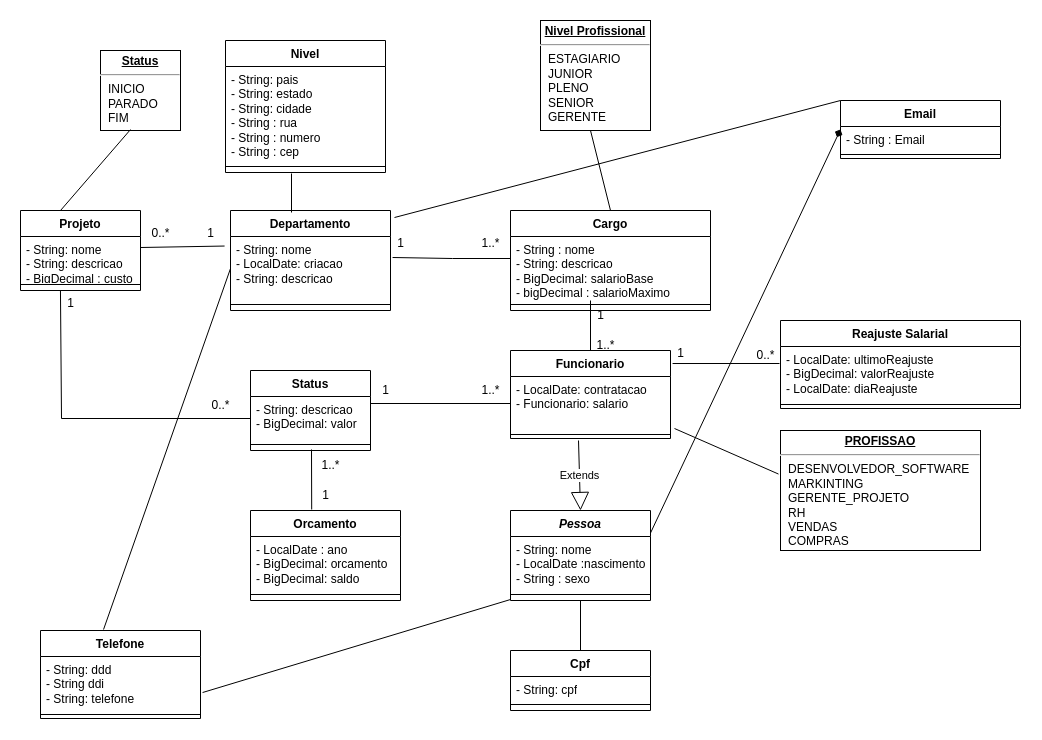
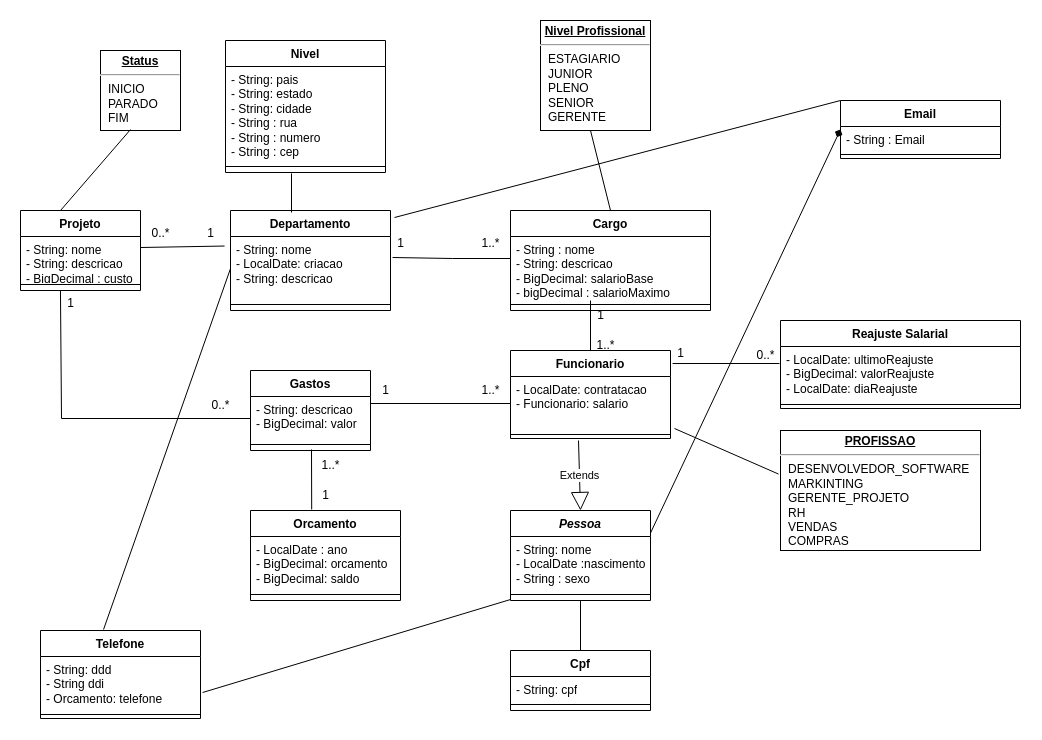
node "Status": label "Status" -> "Gastos"
node "- String: ddd - String ddi - String: telefone": label "- String: ddd - String ddi - String: telefone" -> "- String: ddd - String ddi - Orcamento: telefone"
